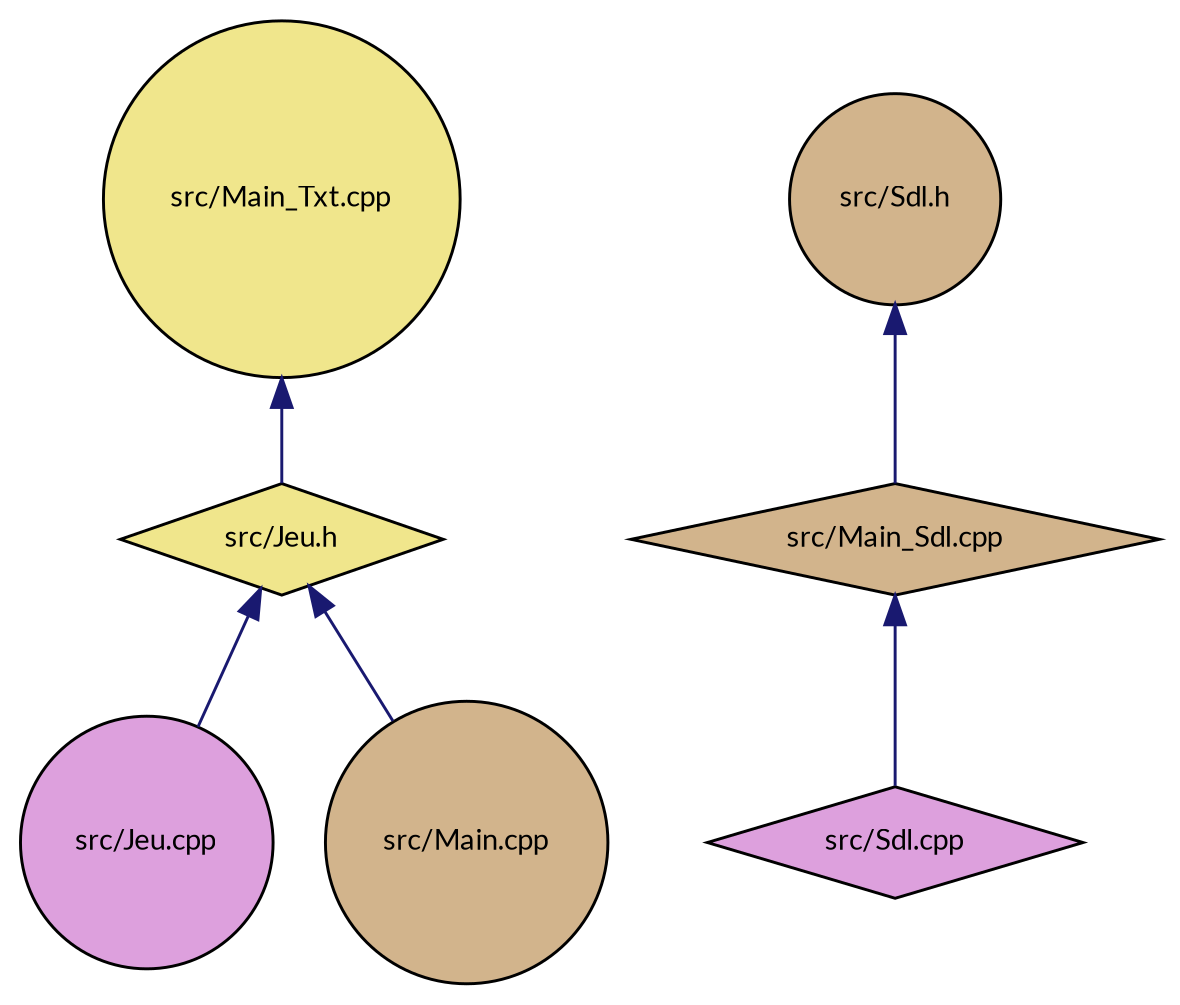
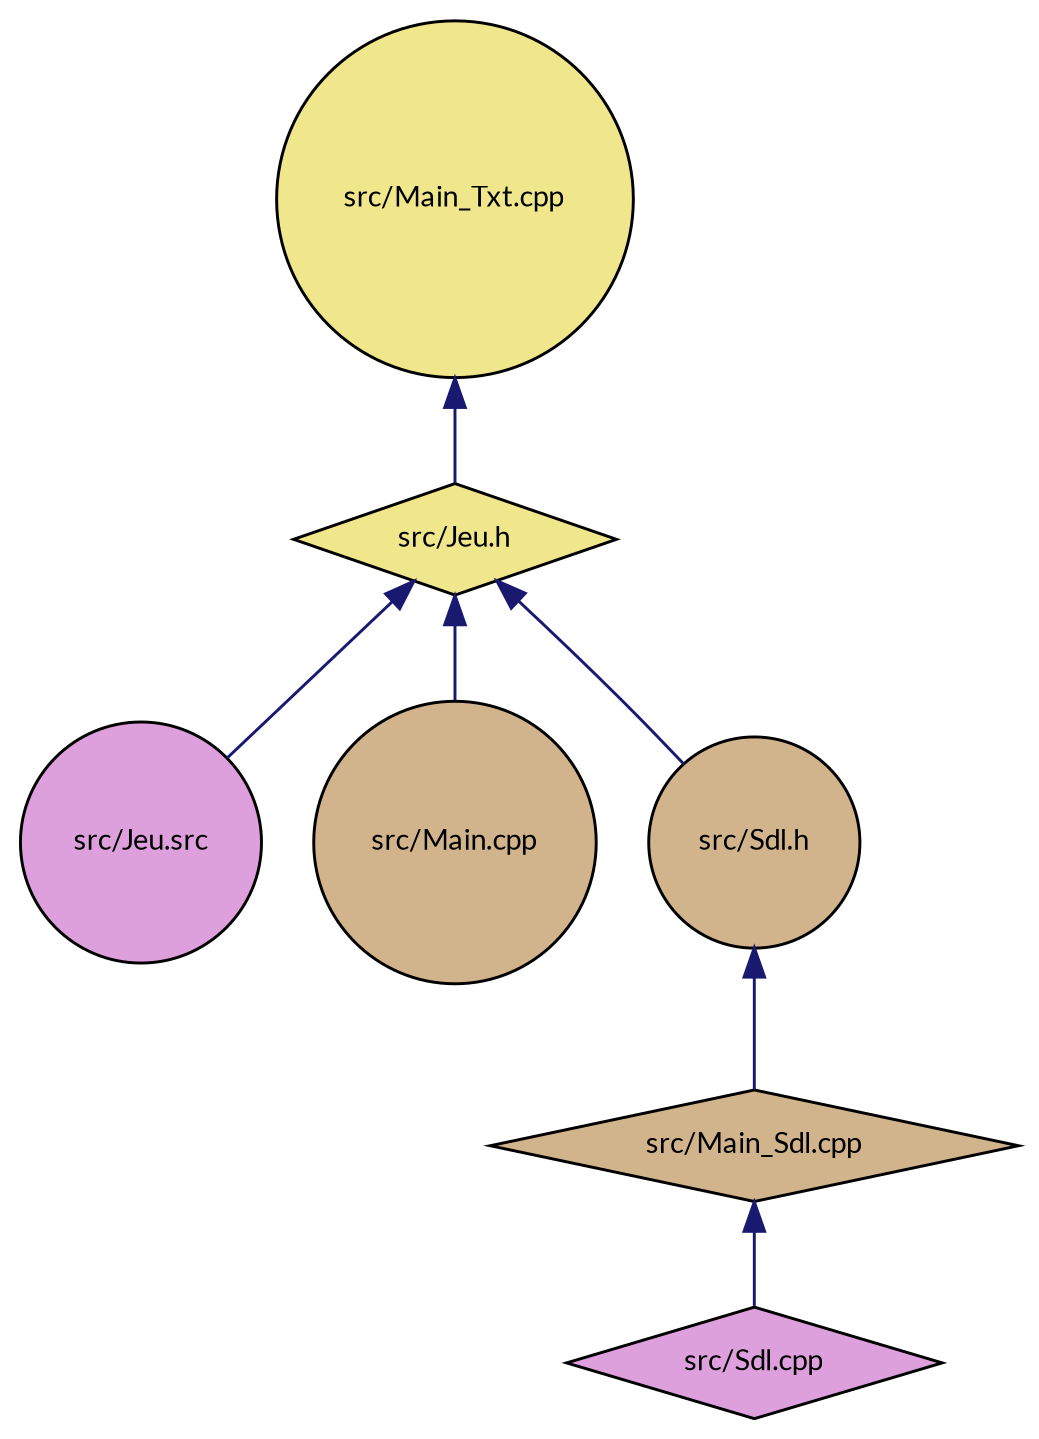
edge "src/Sdl.h" -> "src/Jeu.h": added
node "src/Jeu.cpp": label "src/Jeu.cpp" -> "src/Jeu.src"
